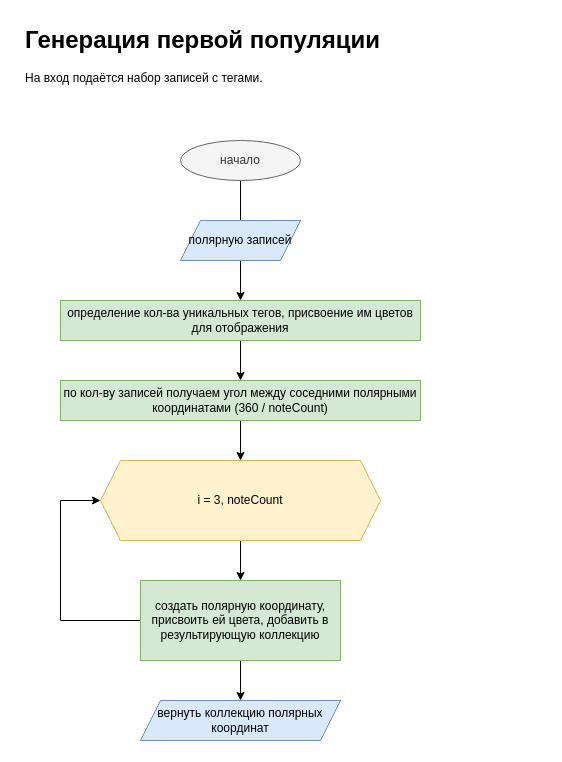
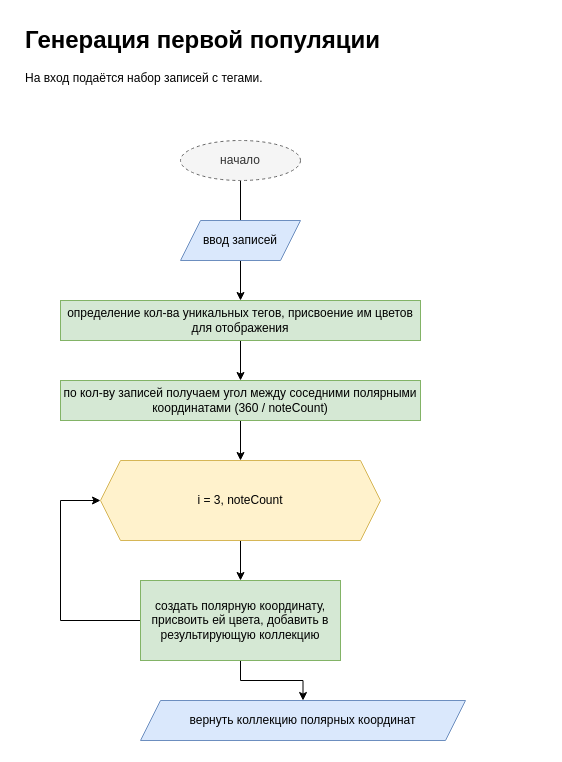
node "начало": style solid -> dashed
node "полярную записей": label "полярную записей" -> "ввод записей"
node "вернуть коллекцию полярных координат": size 200x40 -> 325x40
